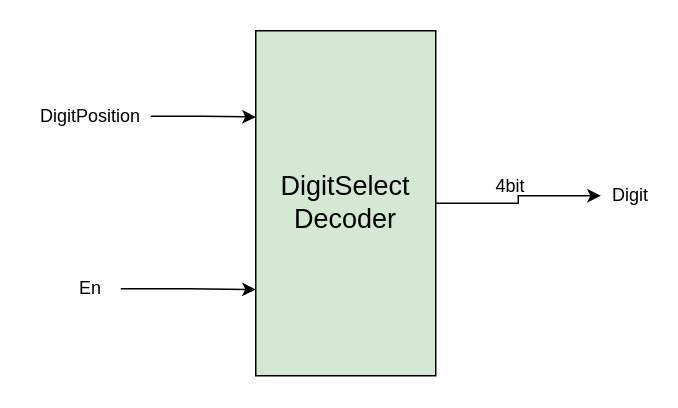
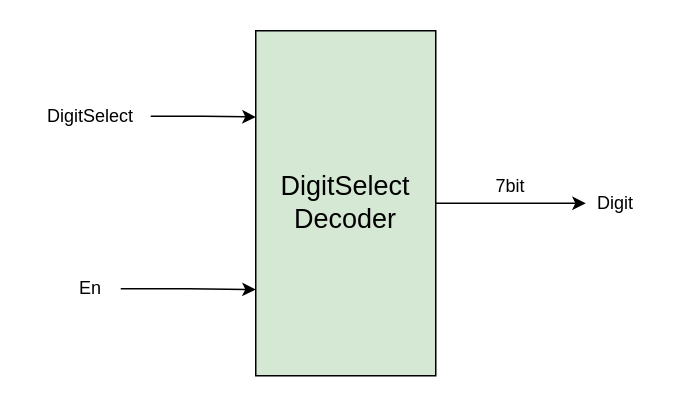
node "DigitPosition": label "DigitPosition" -> "DigitSelect"
node "4bit": label "4bit" -> "7bit"
node "Digit": moved (631, 196) -> (616, 203)
